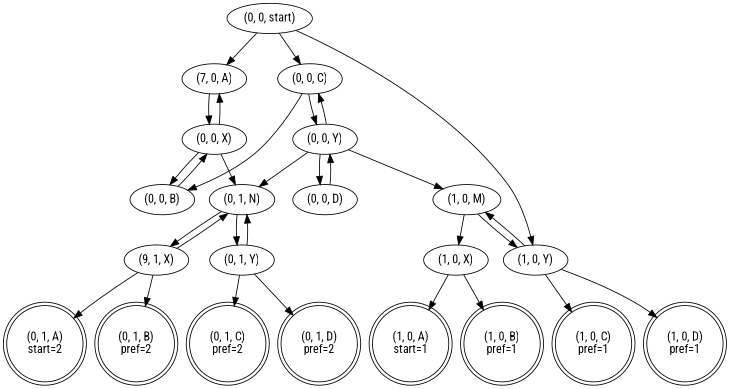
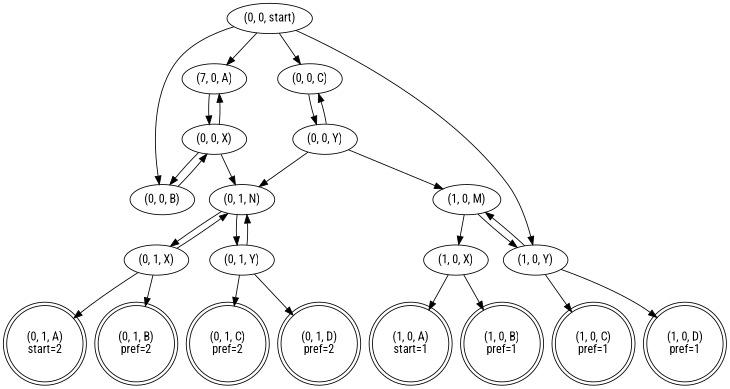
edge "(0, 0, C)" -> "(0, 0, B)": now "(0, 0, start)" -> "(0, 0, B)"
node "(0, 0, D)": removed
node "(9, 1, X)": label "(9, 1, X)" -> "(0, 1, X)"
